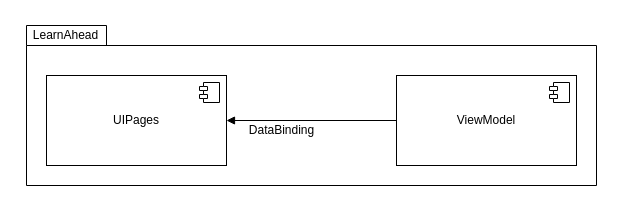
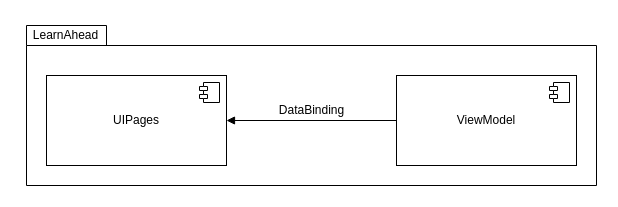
node "DataBinding": moved (282, 131) -> (312, 111)
